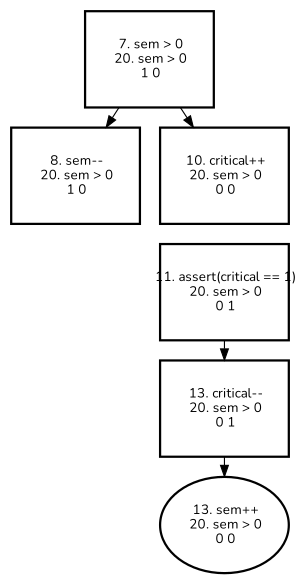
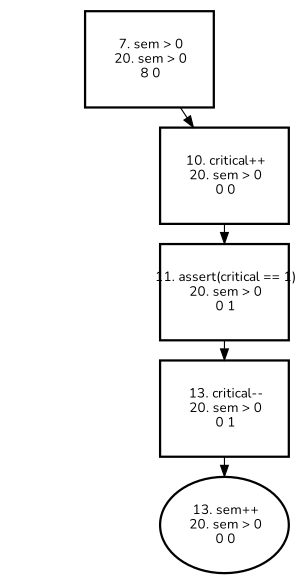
node "7. sem > 0 20. sem > 0 1 0": label "7. sem > 0 20. sem > 0 1 0" -> "7. sem > 0 20. sem > 0 8 0"
node "8. sem-- 20. sem > 0 1 0": removed
edge "10. critical++ 20. sem > 0 0 0" -> "11. assert(critical == 1) 20. sem > 0 0 1": added
